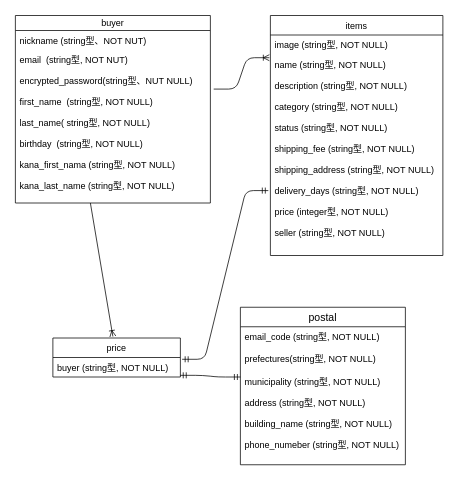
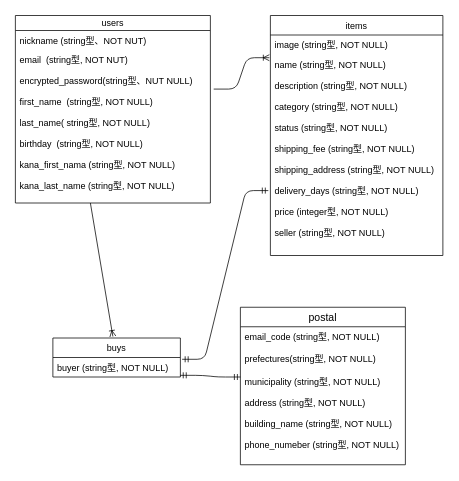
node "buyer": label "buyer" -> "users"
node "price": label "price" -> "buys"
